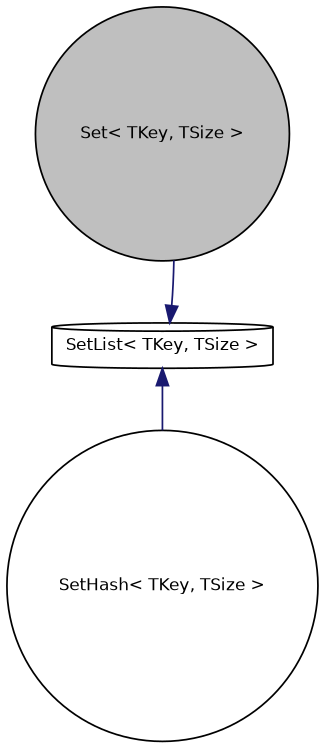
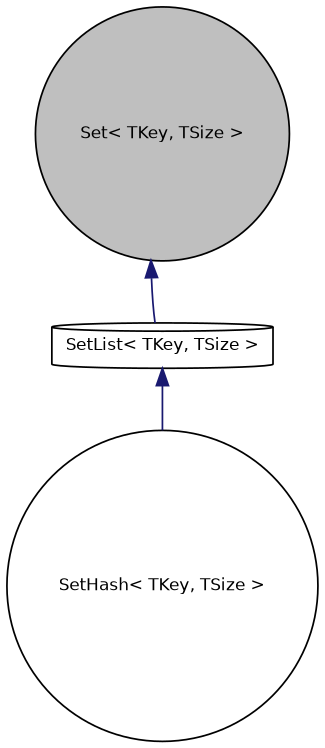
edge "Set< TKey, TSize >" -> "SetList< TKey, TSize >": reversed
